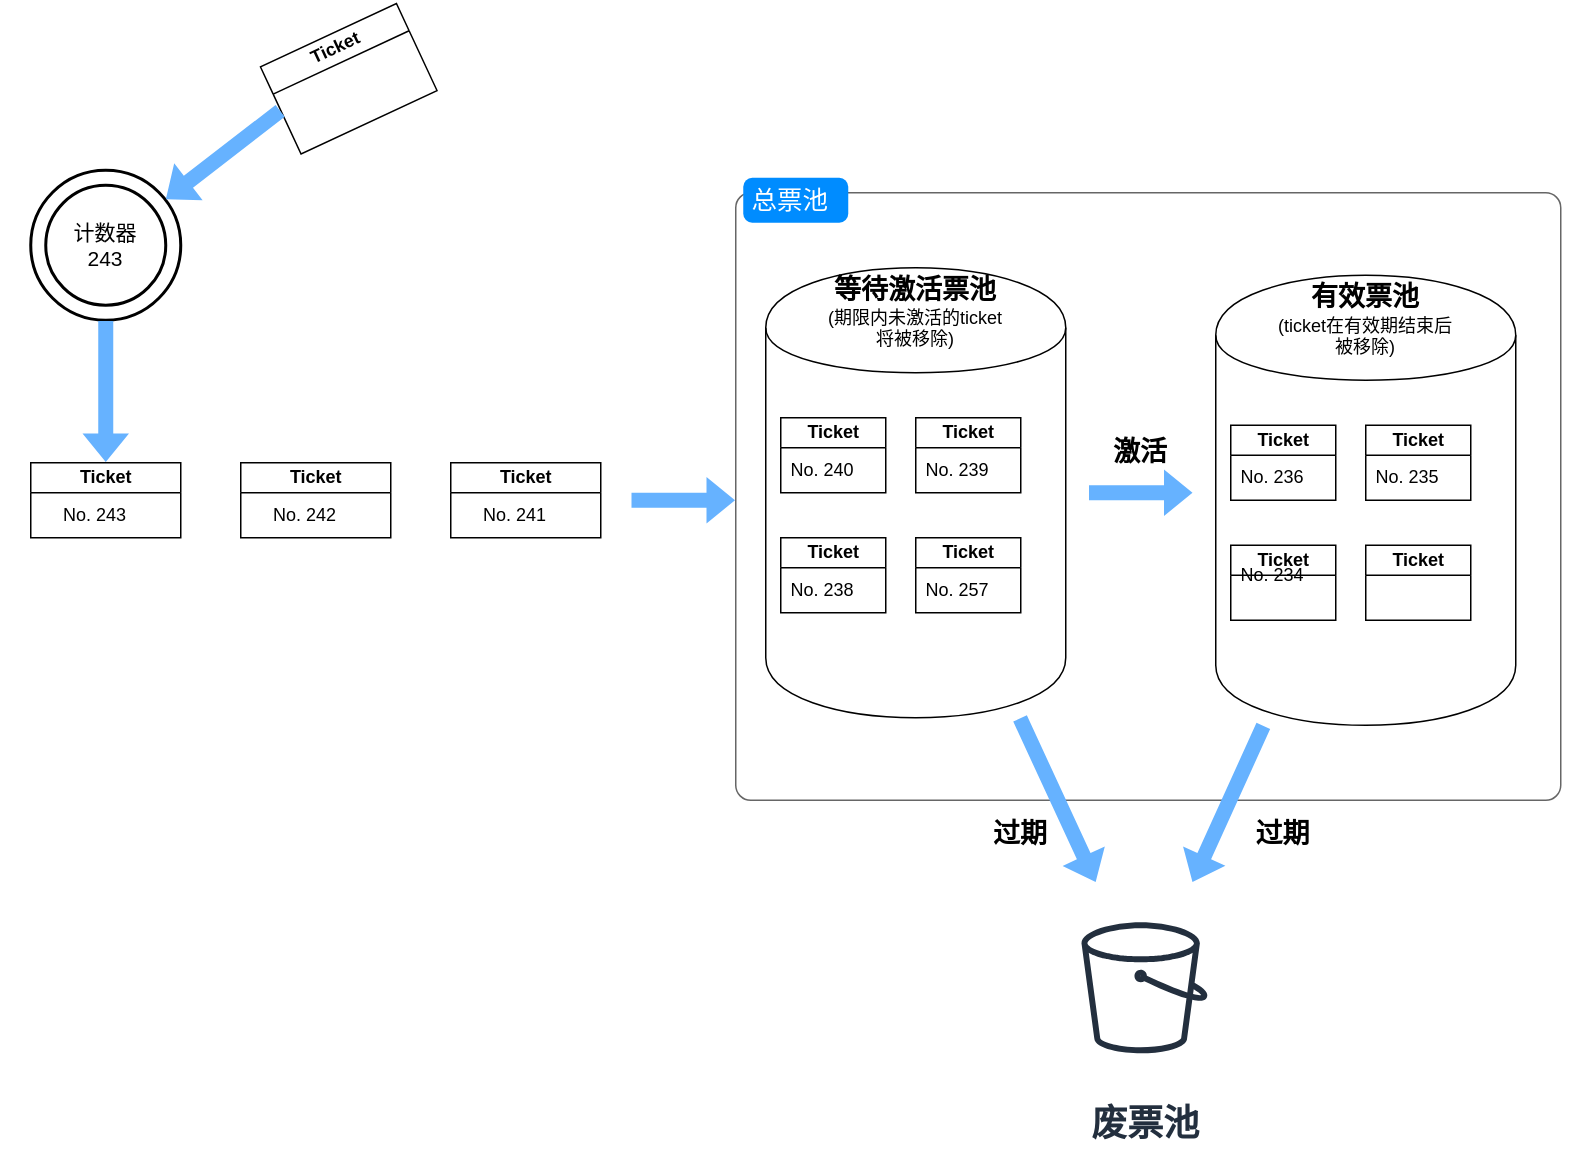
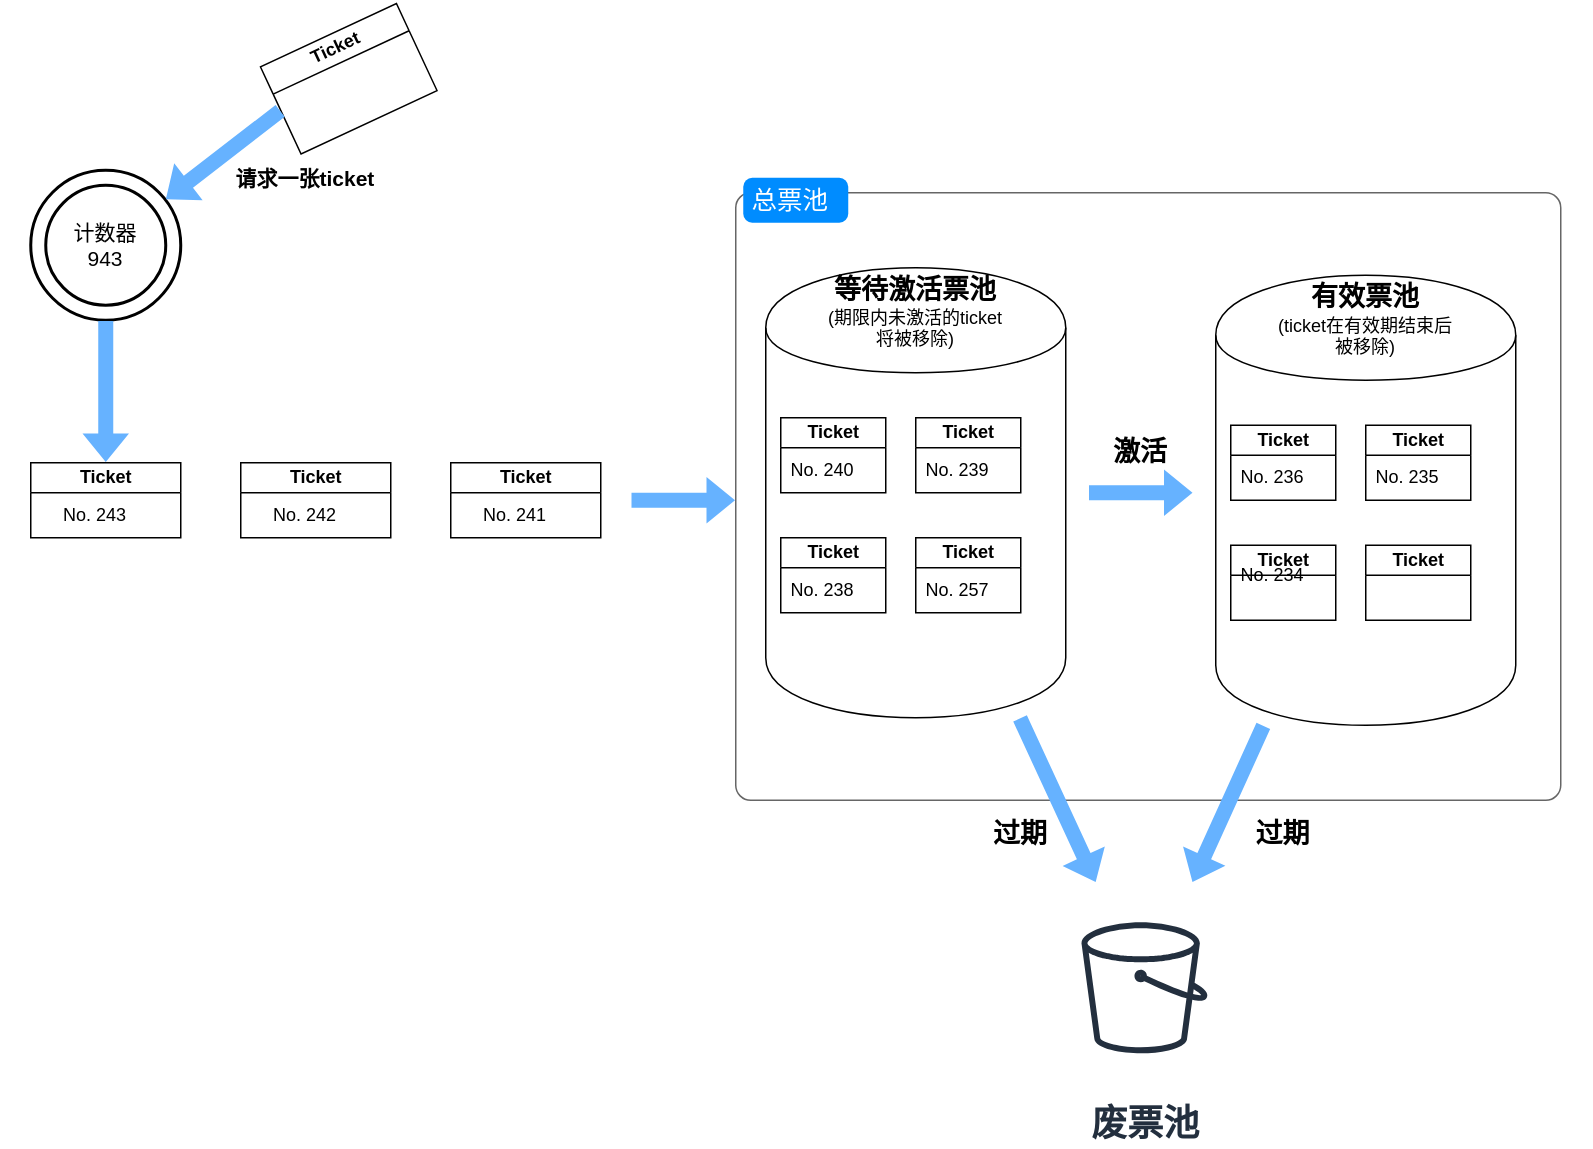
node "请求一张ticket": added
node "计数器 243": label "计数器 243" -> "计数器 943"
